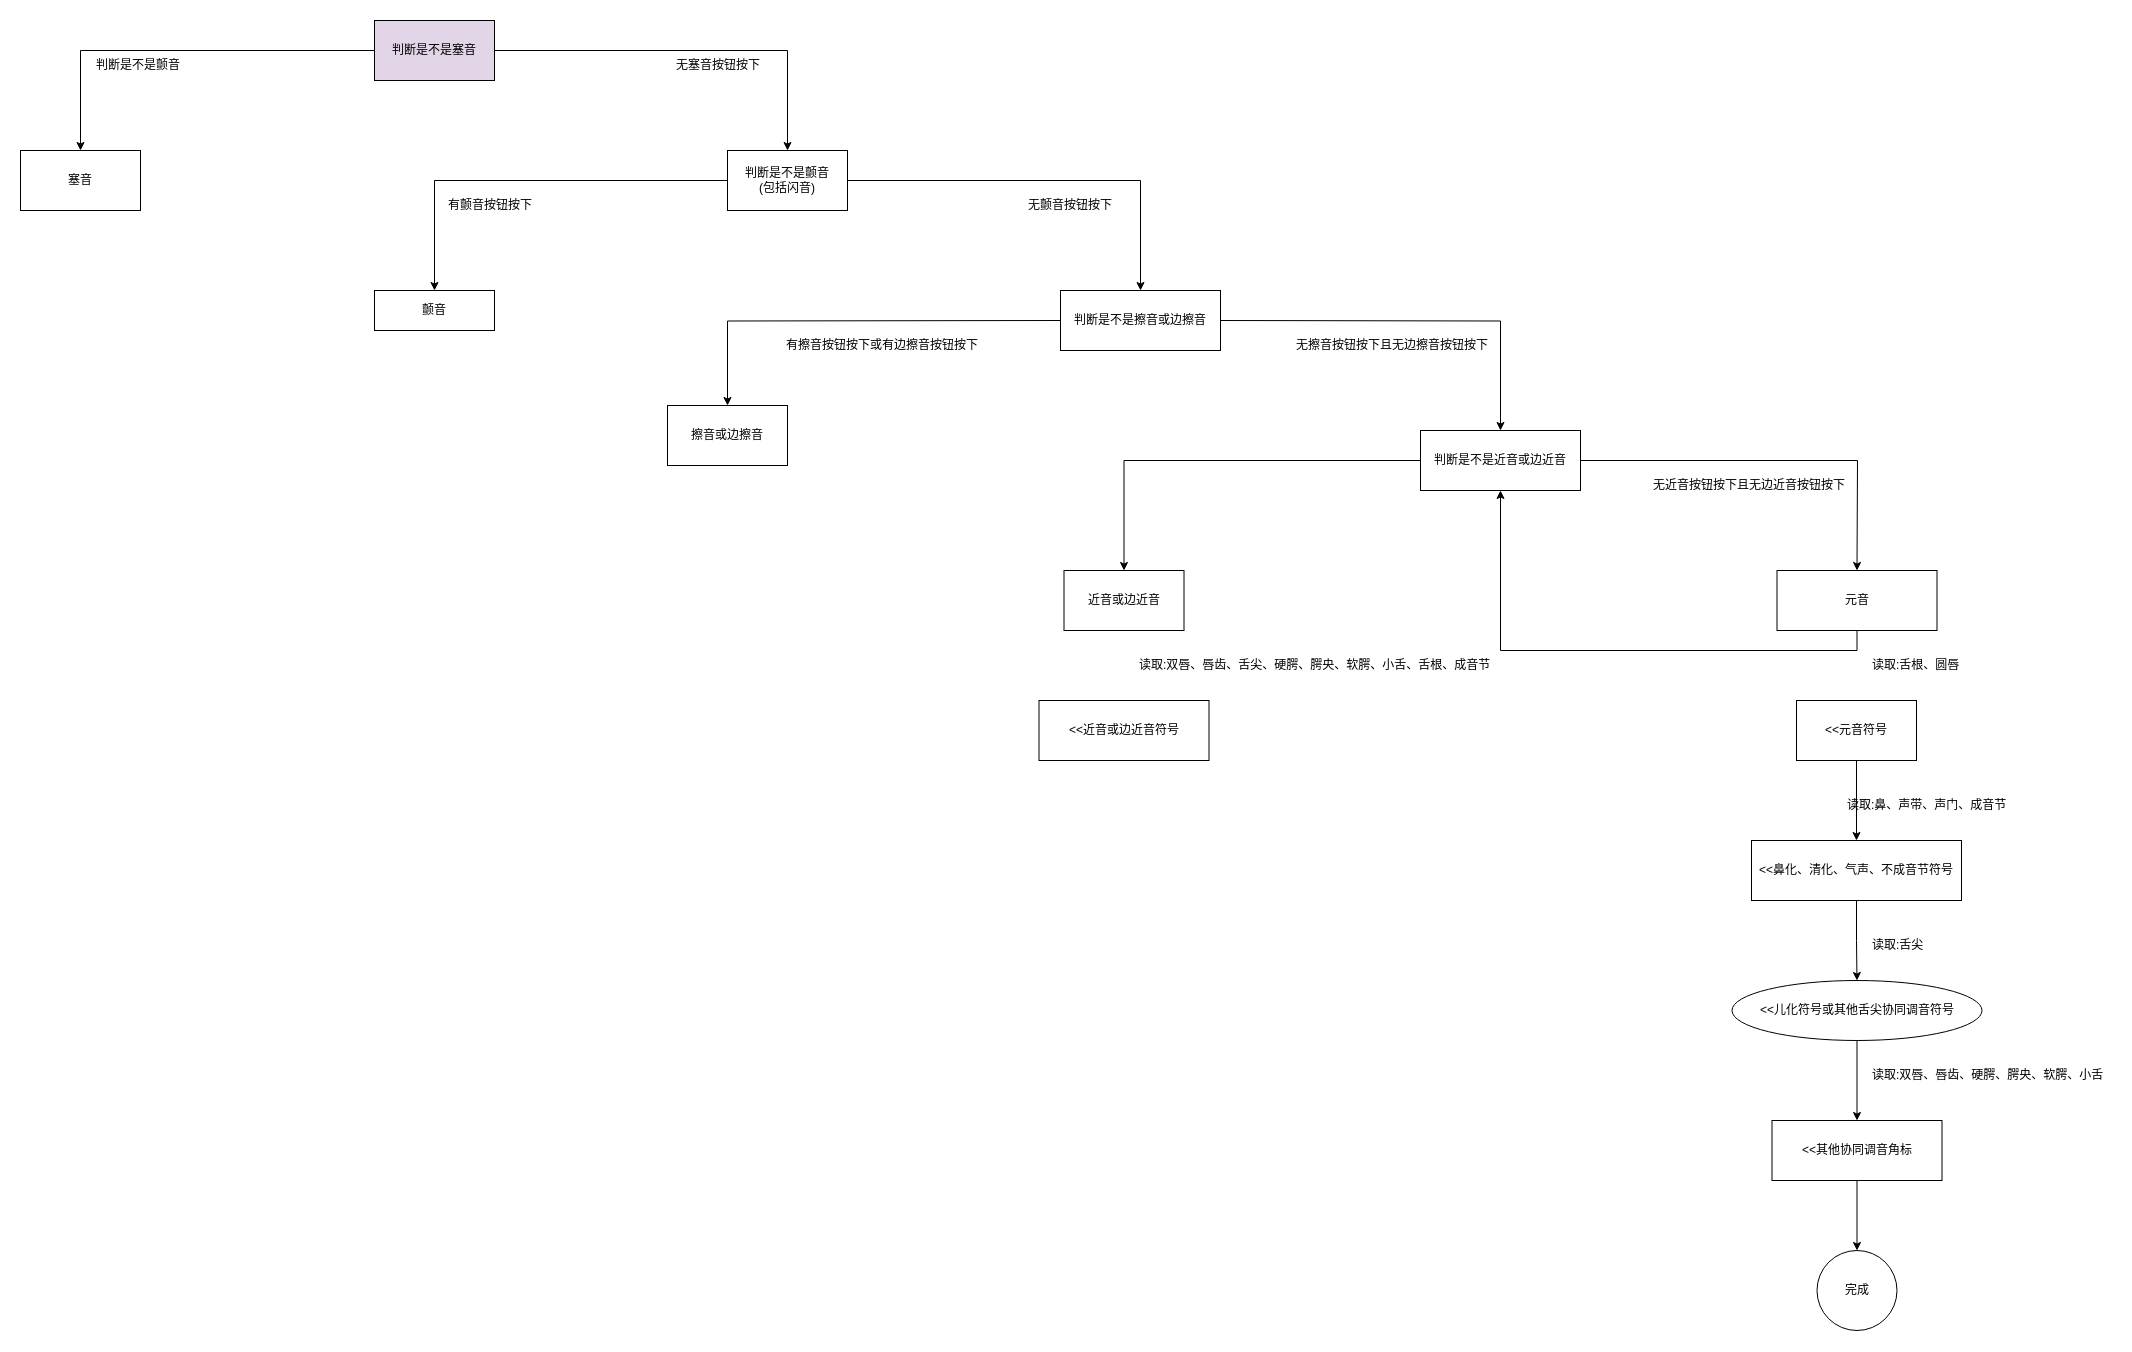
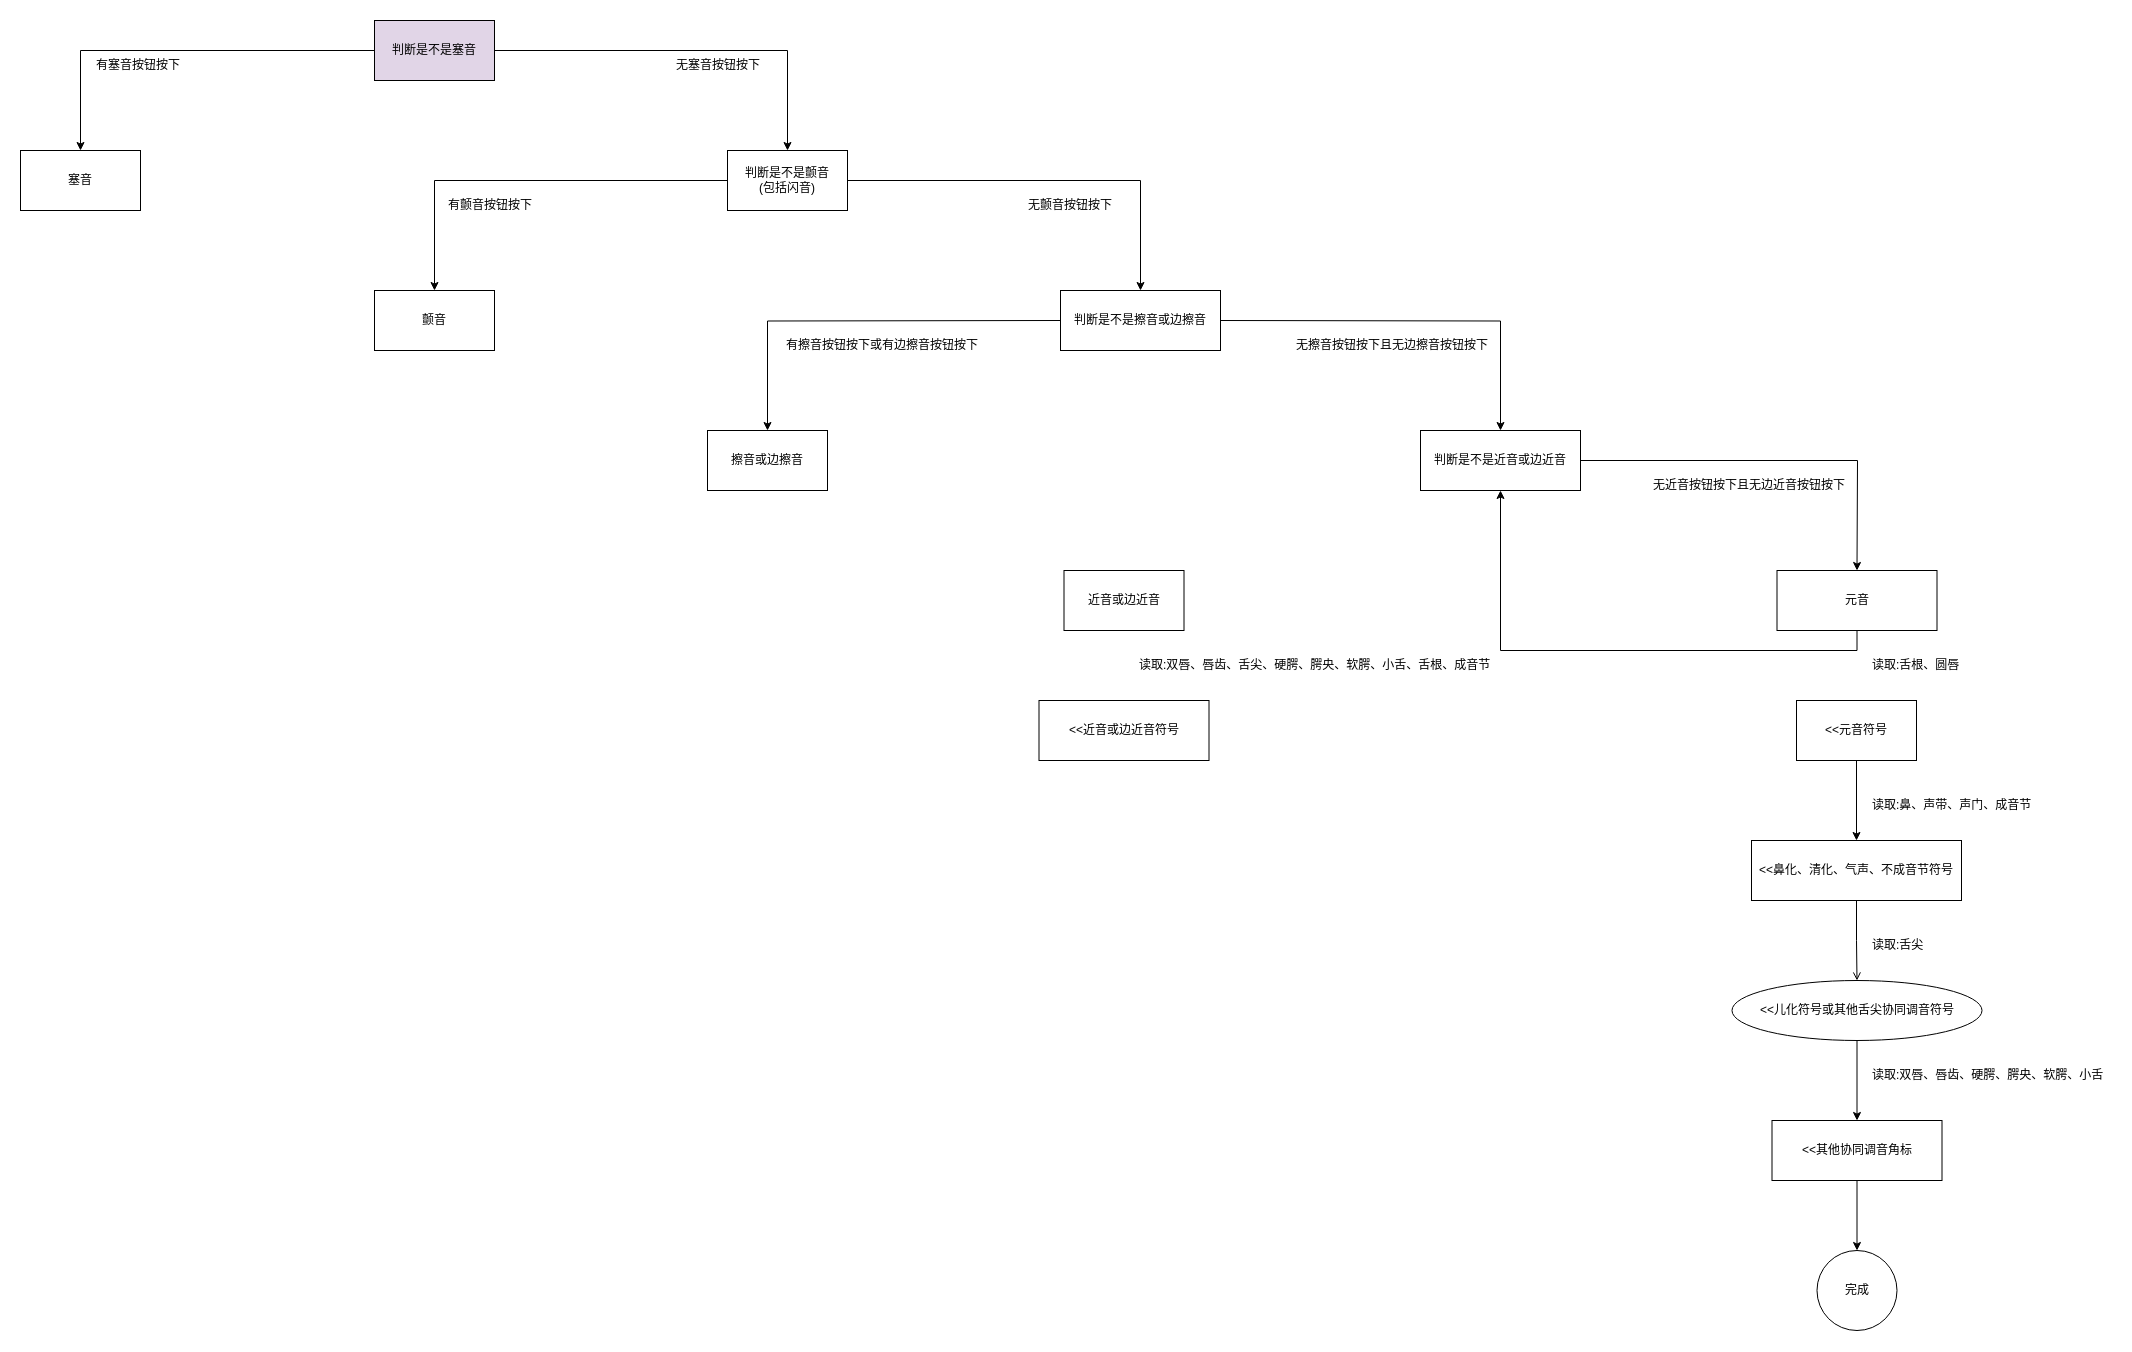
node "判断是不是颤音": label "判断是不是颤音" -> "有塞音按钮按下"
node "颤音": size 120x40 -> 120x60
node "擦音或边擦音": moved (728, 436) -> (768, 461)
edge "判断是不是近音或边近音" -> "近音或边近音": removed
node "读取:鼻、声带、声门、成音节": moved (1931, 806) -> (1956, 806)
edge "<<鼻化、清化、气声、不成音节符号" -> "<<儿化符号或其他舌尖协同调音符号": arrowhead classic -> open
